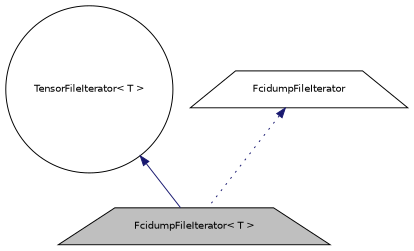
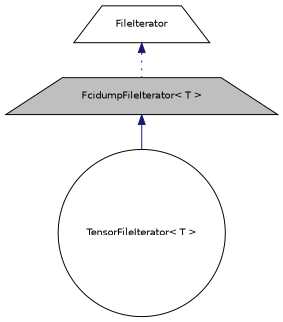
node "FcidumpFileIterator": label "FcidumpFileIterator" -> "FileIterator"
edge "FcidumpFileIterator< T >" -> "TensorFileIterator< T >": reversed
